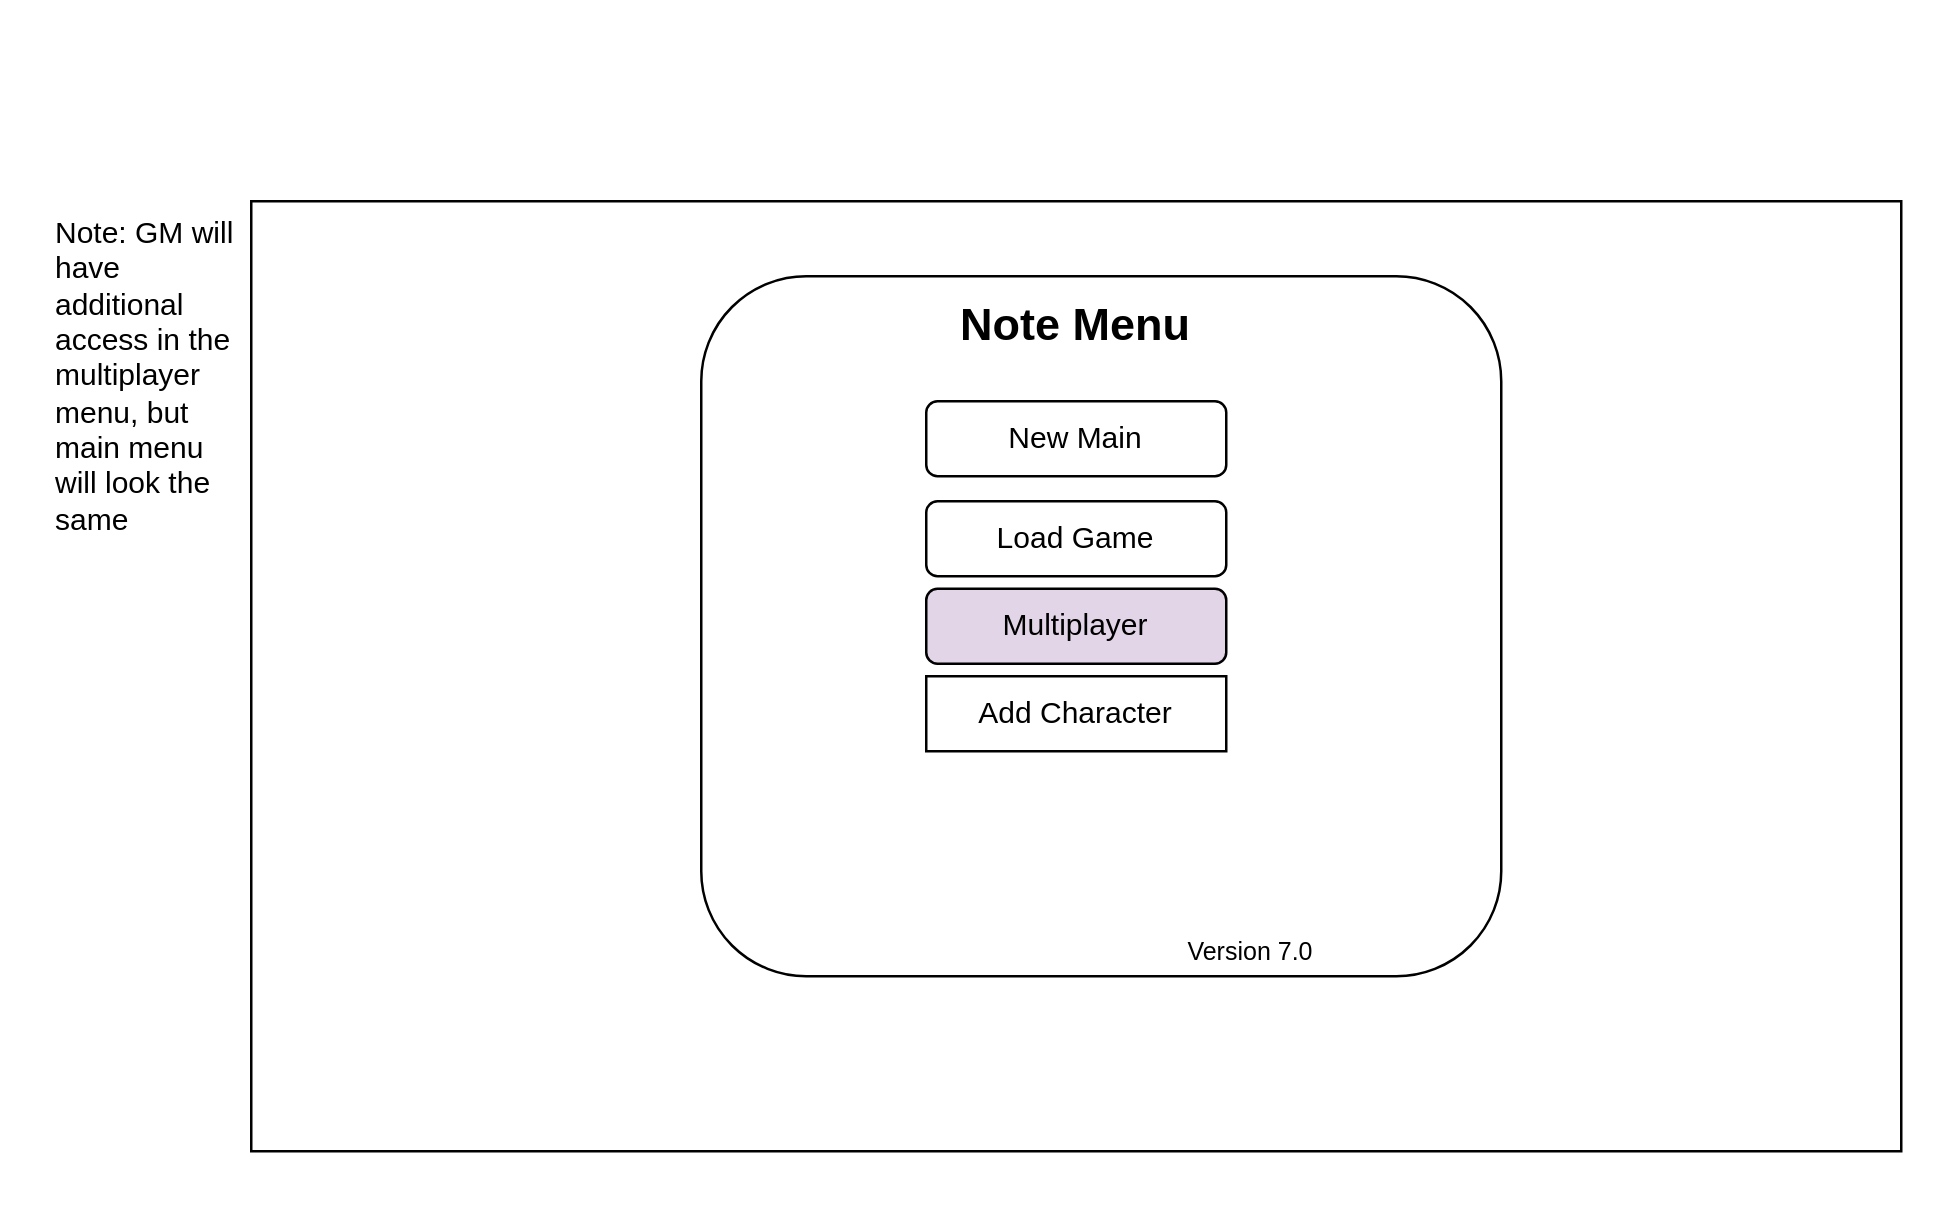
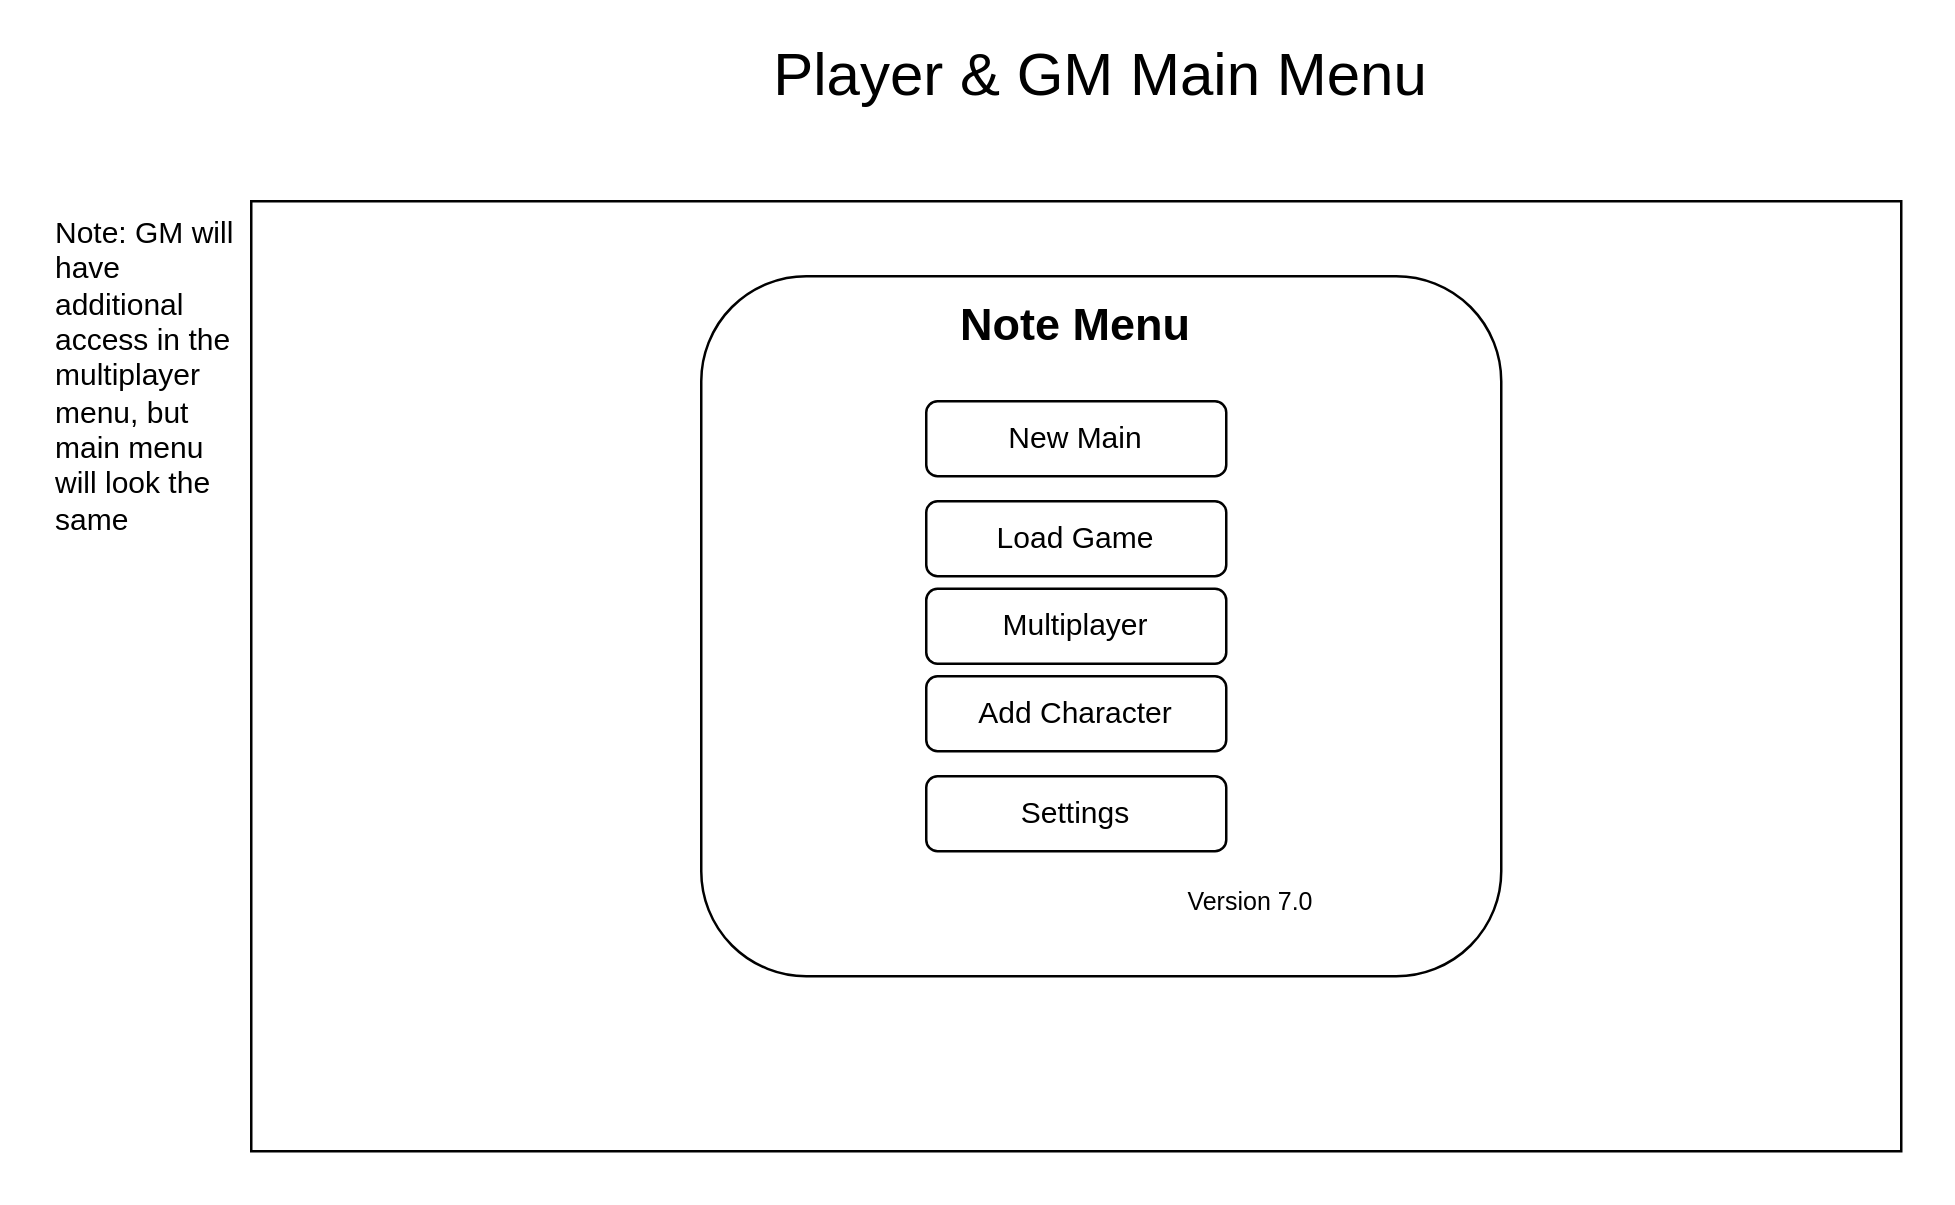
node "Player & GM Main Menu": added
node "Multiplayer": fillcolor #e1d5e7 -> #ffffff
node "Add Character": shape rectangle -> rounded rectangle
node "Settings": added
node "Version 7.0": moved (1251, 951) -> (1251, 901)
